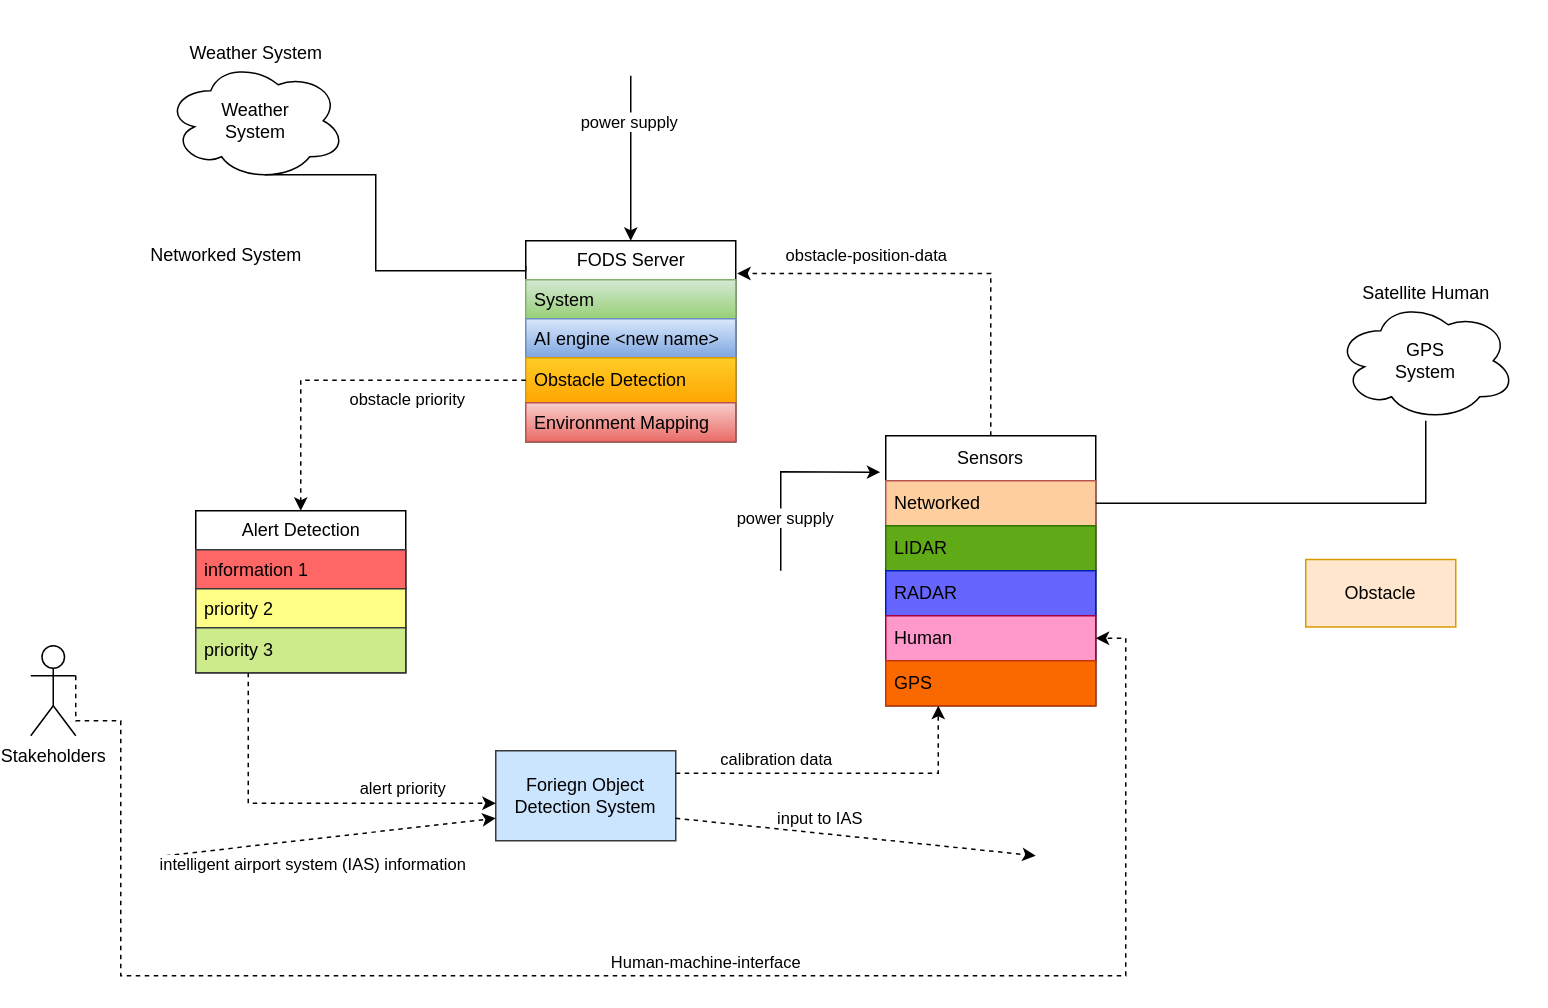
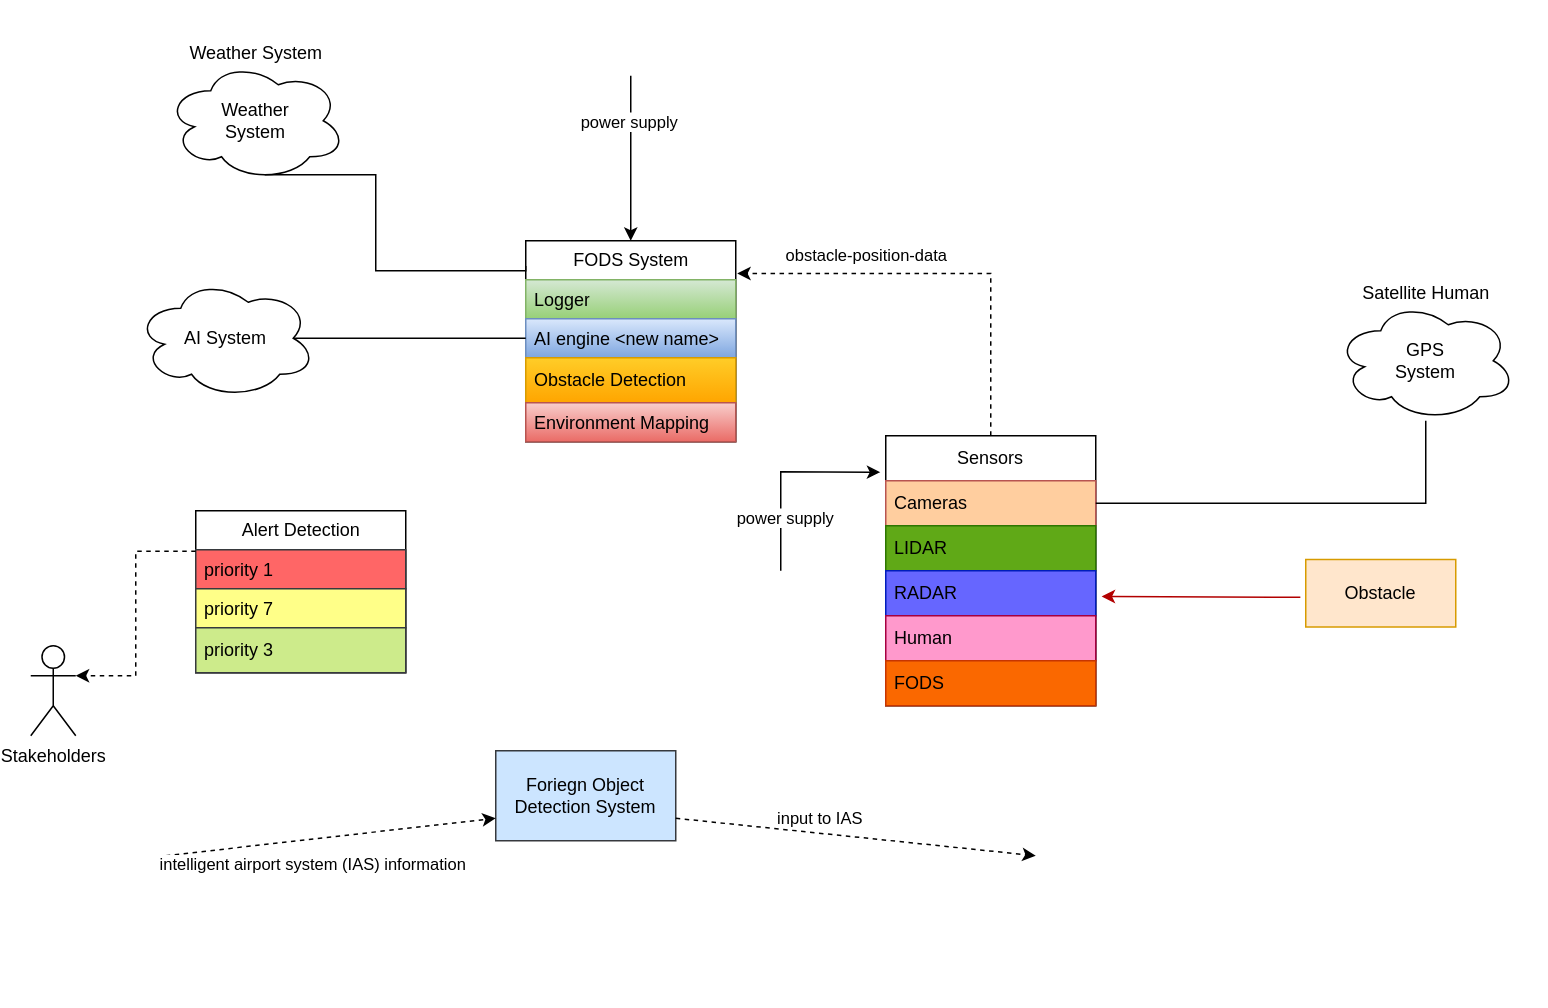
node "Networked System": removed
node "FODS Server": label "FODS Server" -> "FODS System"
node "System": label "System" -> "Logger"
node "AI System": added
edge "AI System" -- "AI engine <new name>": added
edge "Obstacle Detection" -> "Alert Detection": removed, label "obstacle priority"
node "Networked": label "Networked" -> "Cameras"
node "information 1": label "information 1" -> "priority 1"
edge "Obstacle" -> "RADAR": added
edge "Alert Detection" -> "Stakeholders": added
node "priority 2": label "priority 2" -> "priority 7"
node "GPS": label "GPS" -> "FODS"
edge "Foriegn Object Detection System" -> "Sensors": removed, label "calibration data"
edge "Alert Detection" -> "Foriegn Object Detection System": removed, label "alert priority"
edge "Stakeholders" -> "Sensors": removed, label "Human-machine-interface"
